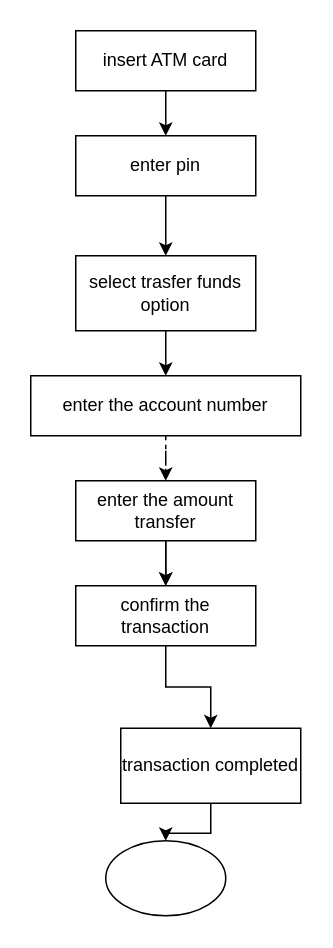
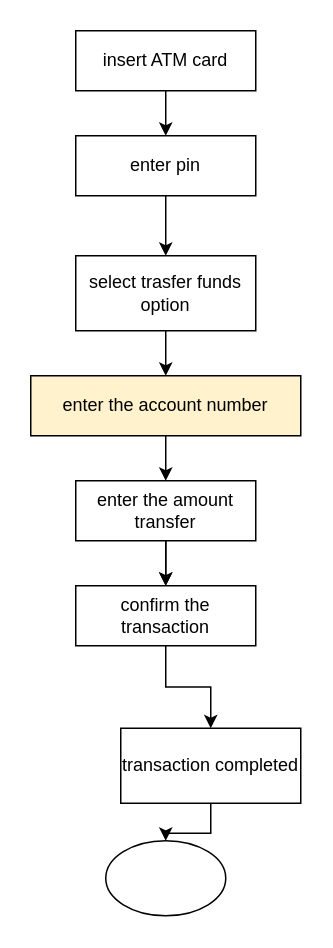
node "enter the account number": fillcolor #ffffff -> #fff2cc
edge "enter the account number" -> "enter the amount transfer": style dashed -> solid
